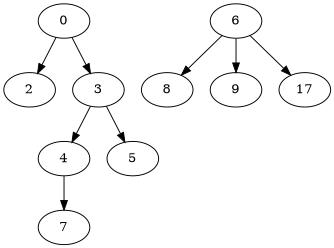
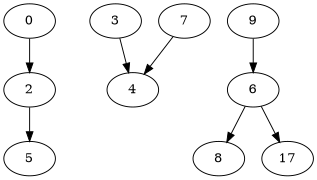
edge "0" -> "3": removed
edge "6" -> "9": reversed
edge "3" -> "5": now "2" -> "5"
edge "4" -> "7": reversed
